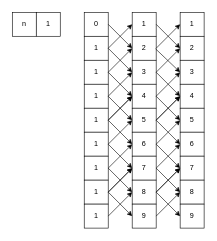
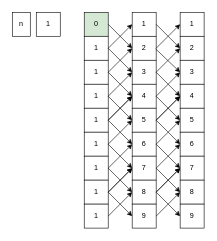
node "n": size 24x24 -> 18x24
node "0": fillcolor #ffffff -> #d5e8d4
